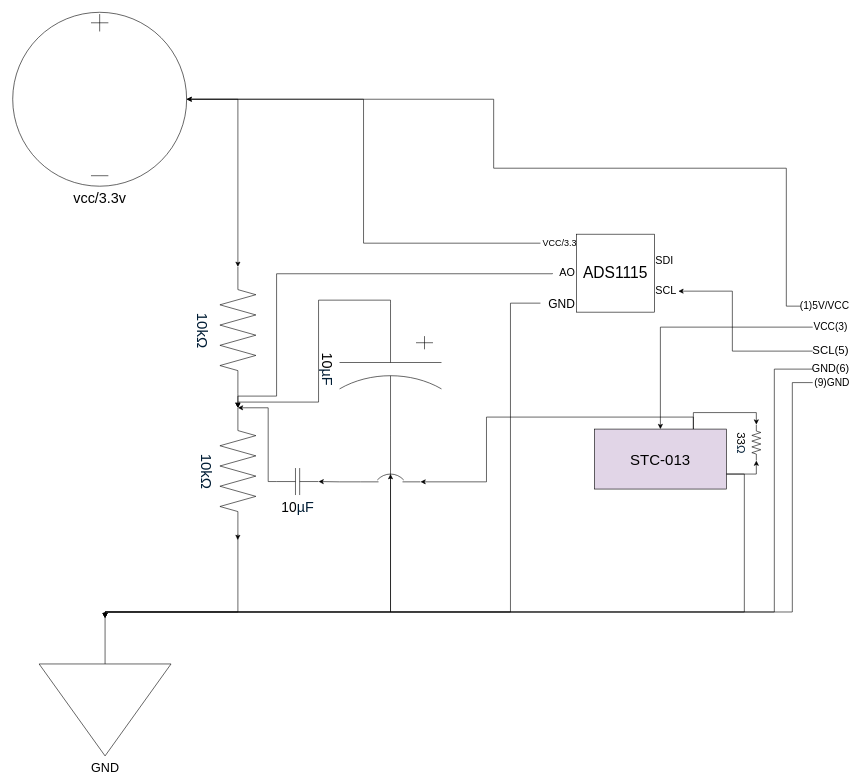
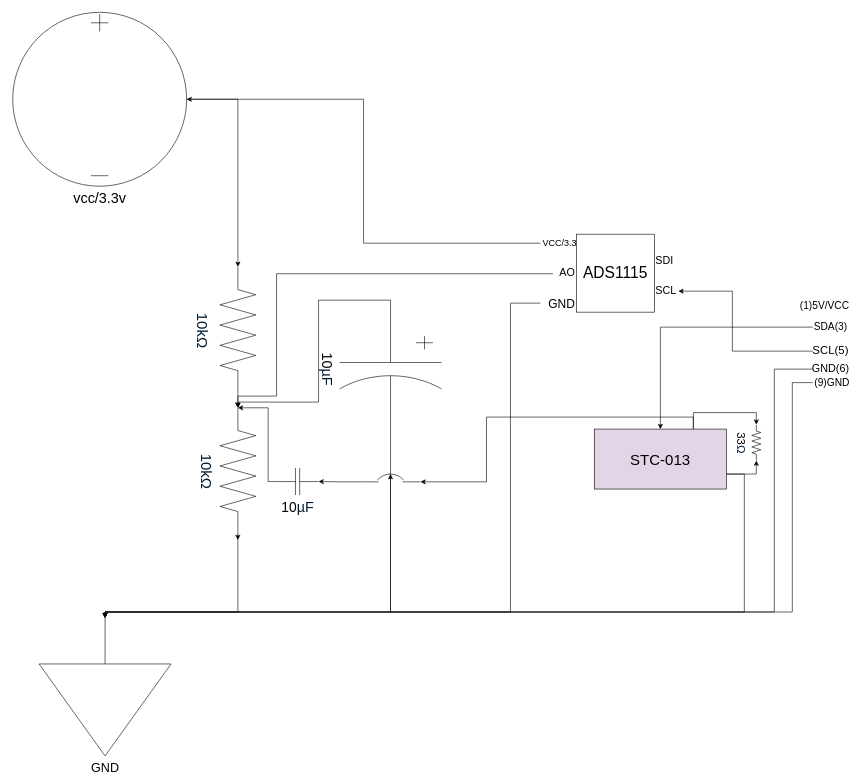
edge "(1)5V/VCC" -> "vcc/3.3v": removed
node "VCC(3)": label "VCC(3)" -> "SDA(3)"
